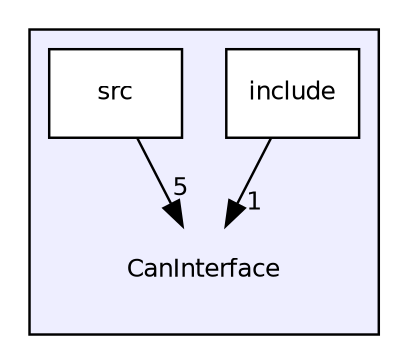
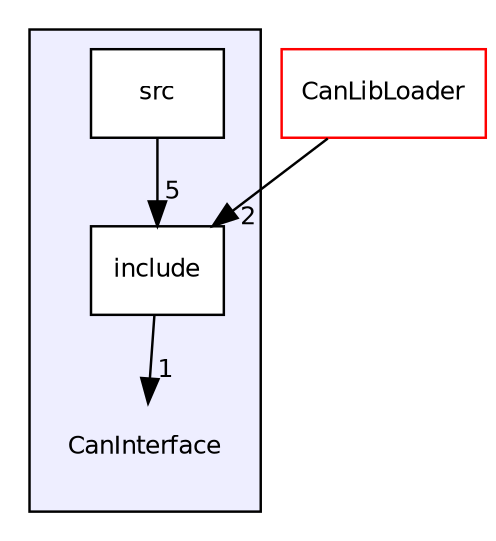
node "CanLibLoader": added
edge "src" -> "CanInterface": now "src" -> "include"
